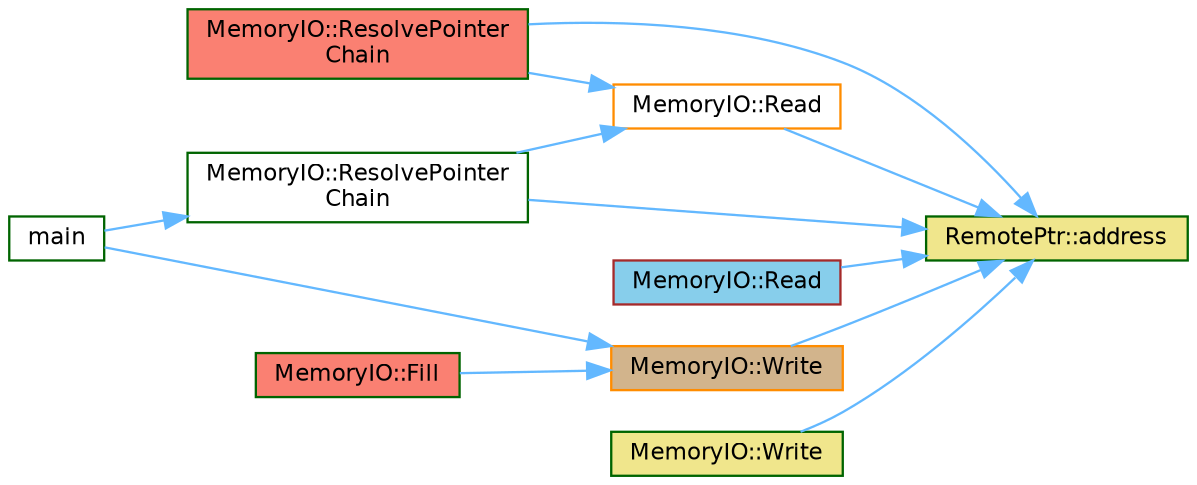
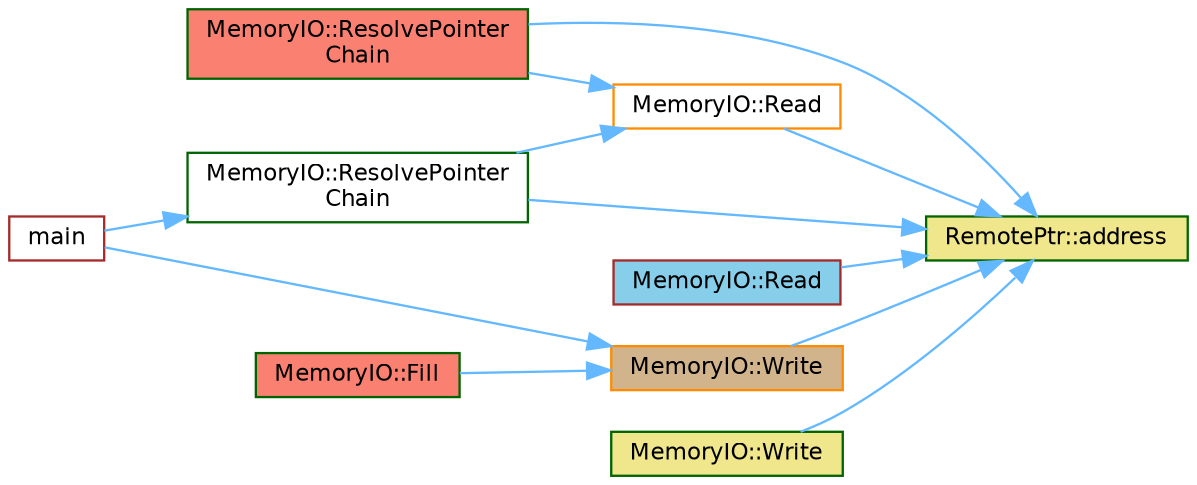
node "main": color darkgreen -> brown
